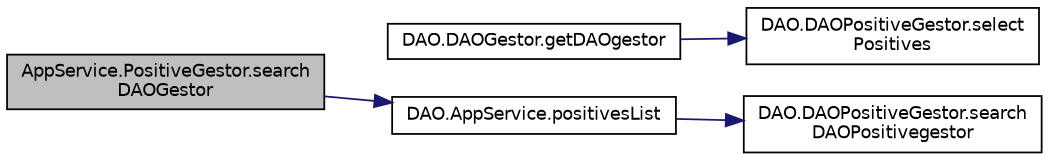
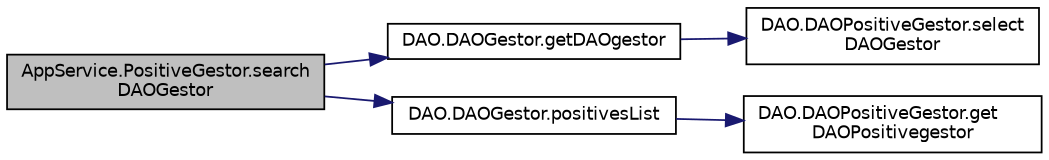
node "DAO.DAOPositiveGestor.select Positives": label "DAO.DAOPositiveGestor.select Positives" -> "DAO.DAOPositiveGestor.select DAOGestor"
edge "AppService.PositiveGestor.search DAOGestor" -> "DAO.DAOGestor.getDAOgestor": added
node "DAO.AppService.positivesList": label "DAO.AppService.positivesList" -> "DAO.DAOGestor.positivesList"
node "DAO.DAOPositiveGestor.search DAOPositivegestor": label "DAO.DAOPositiveGestor.search DAOPositivegestor" -> "DAO.DAOPositiveGestor.get DAOPositivegestor"
